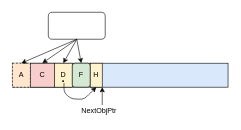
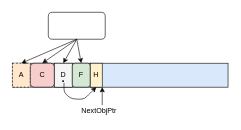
node "C": shape rectangle -> rounded rectangle
node "D": fillcolor #fff2cc -> #f5f5f5
